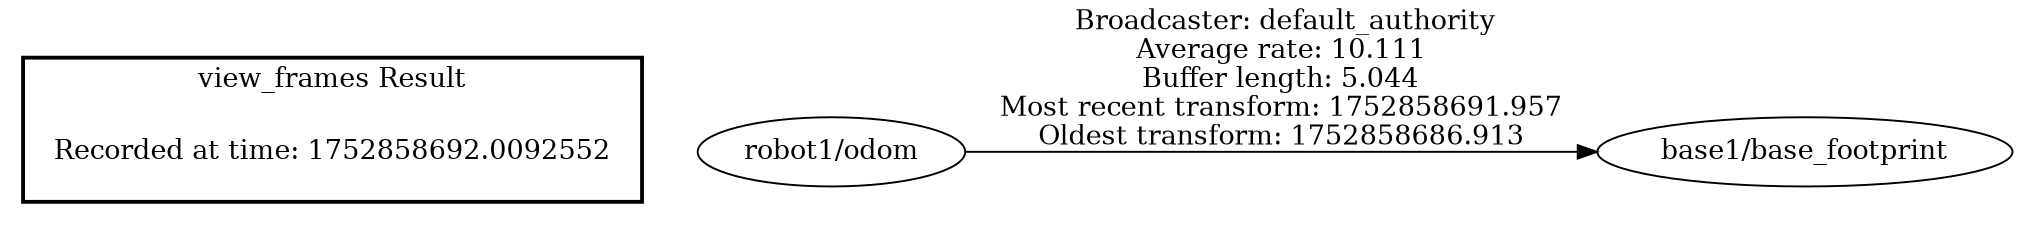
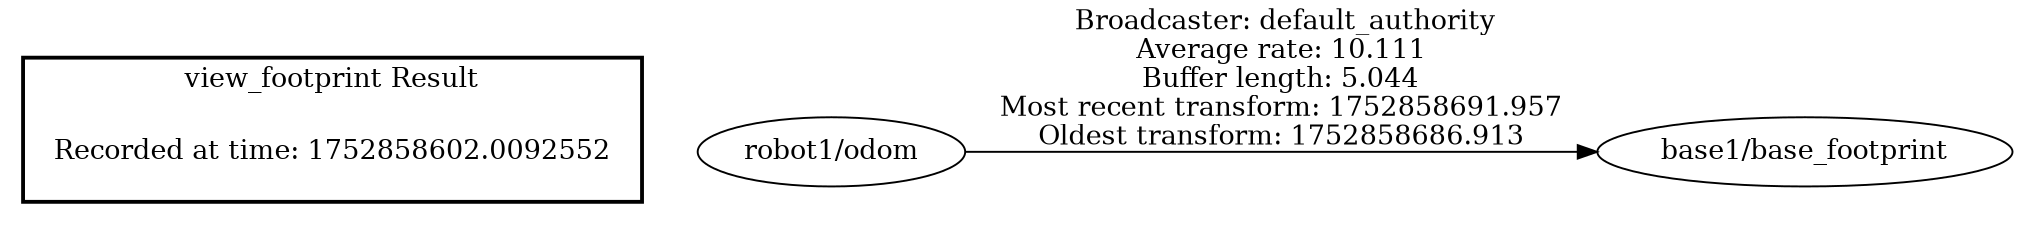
cluster "view_frames Result": label "view_frames Result" -> "view_footprint Result"
node "Recorded at time: 1752858692.0092552": label "Recorded at time: 1752858692.0092552" -> "Recorded at time: 1752858602.0092552"
